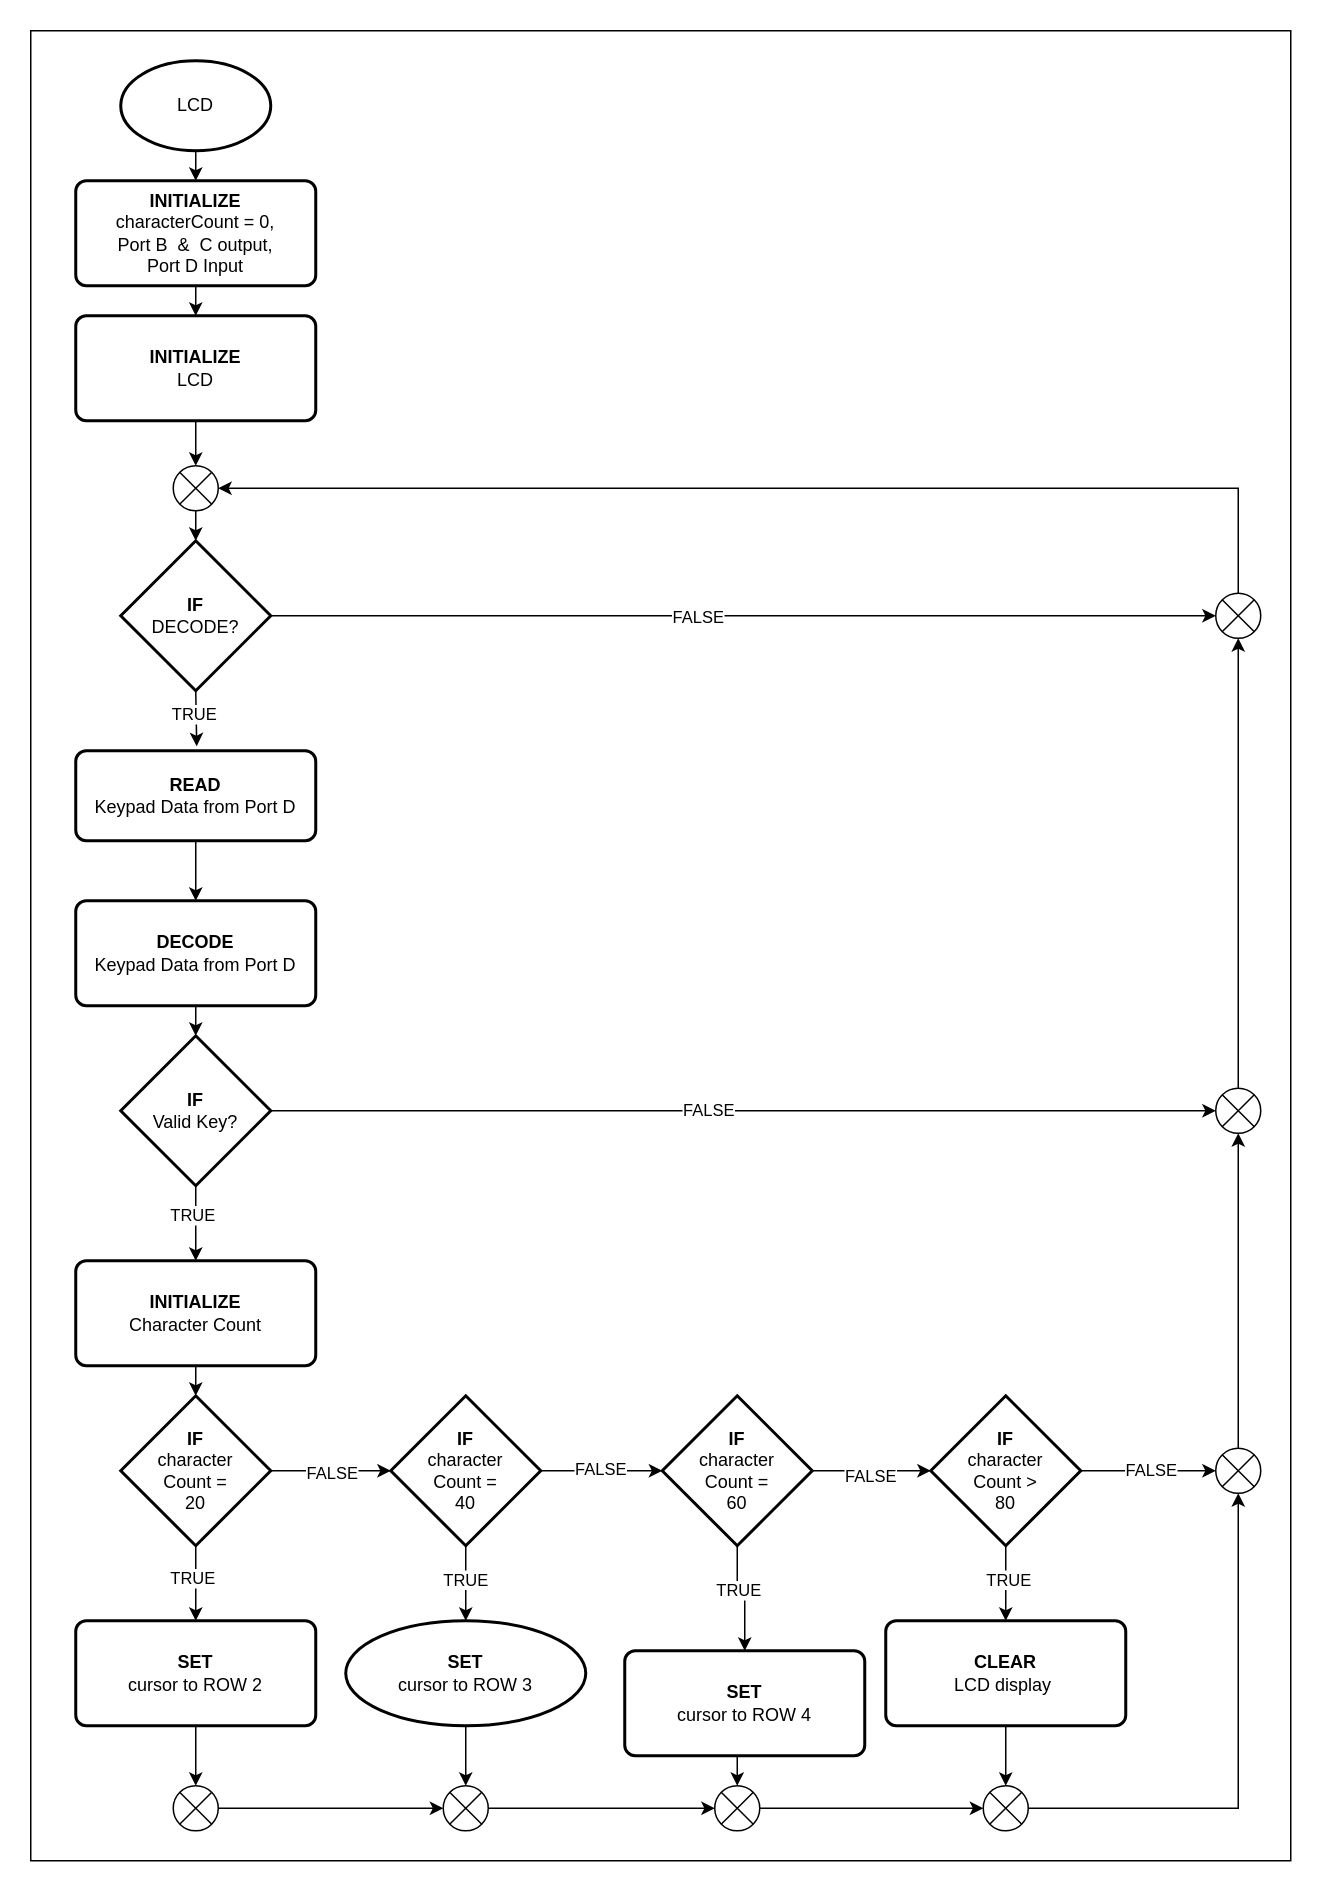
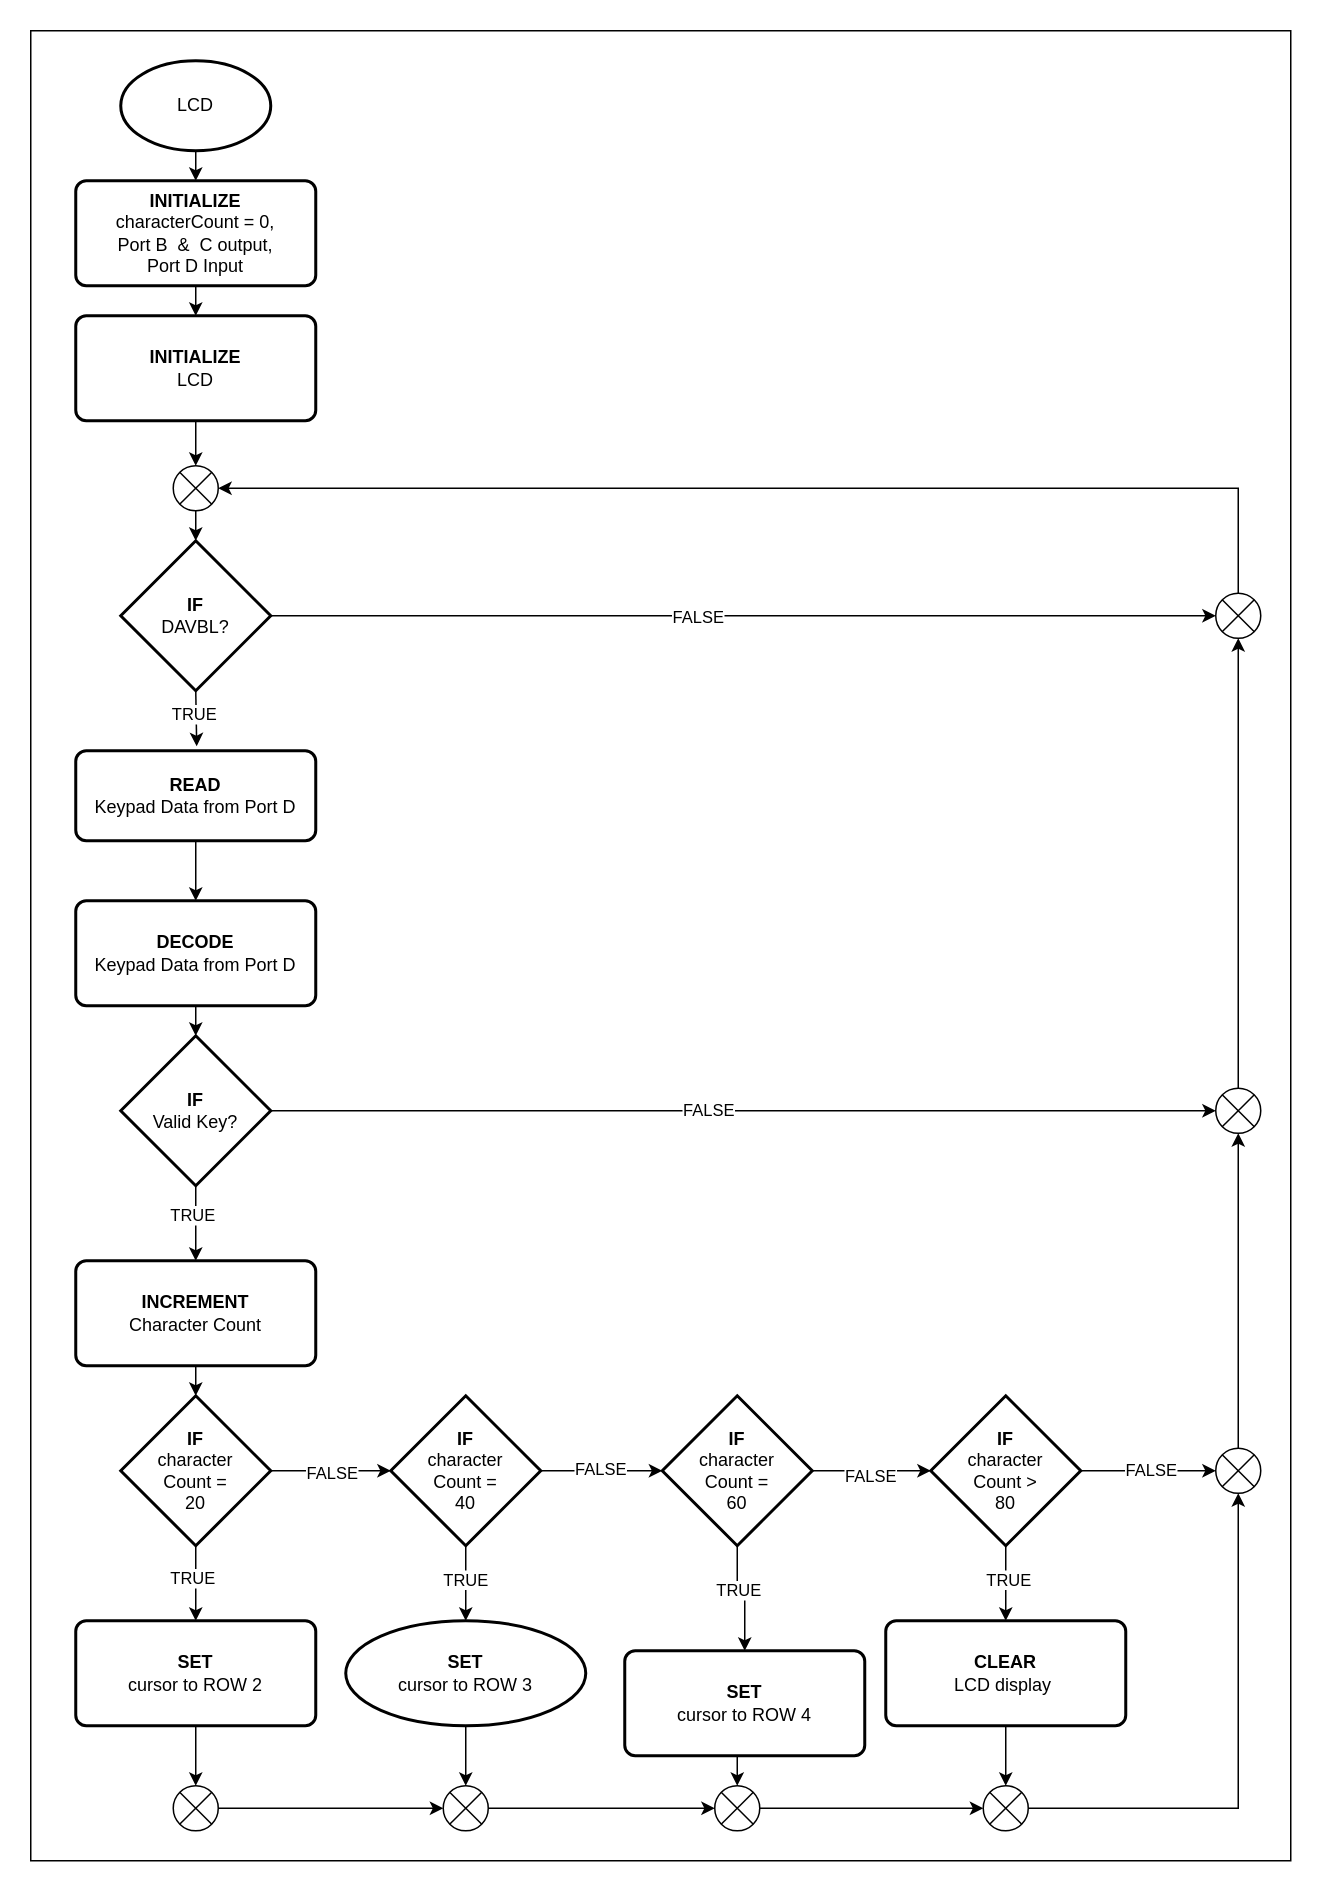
node "IF DECODE?": label "IF DECODE?" -> "IF DAVBL?"
node "INITIALIZE Character Count": label "INITIALIZE Character Count" -> "INCREMENT Character Count"
